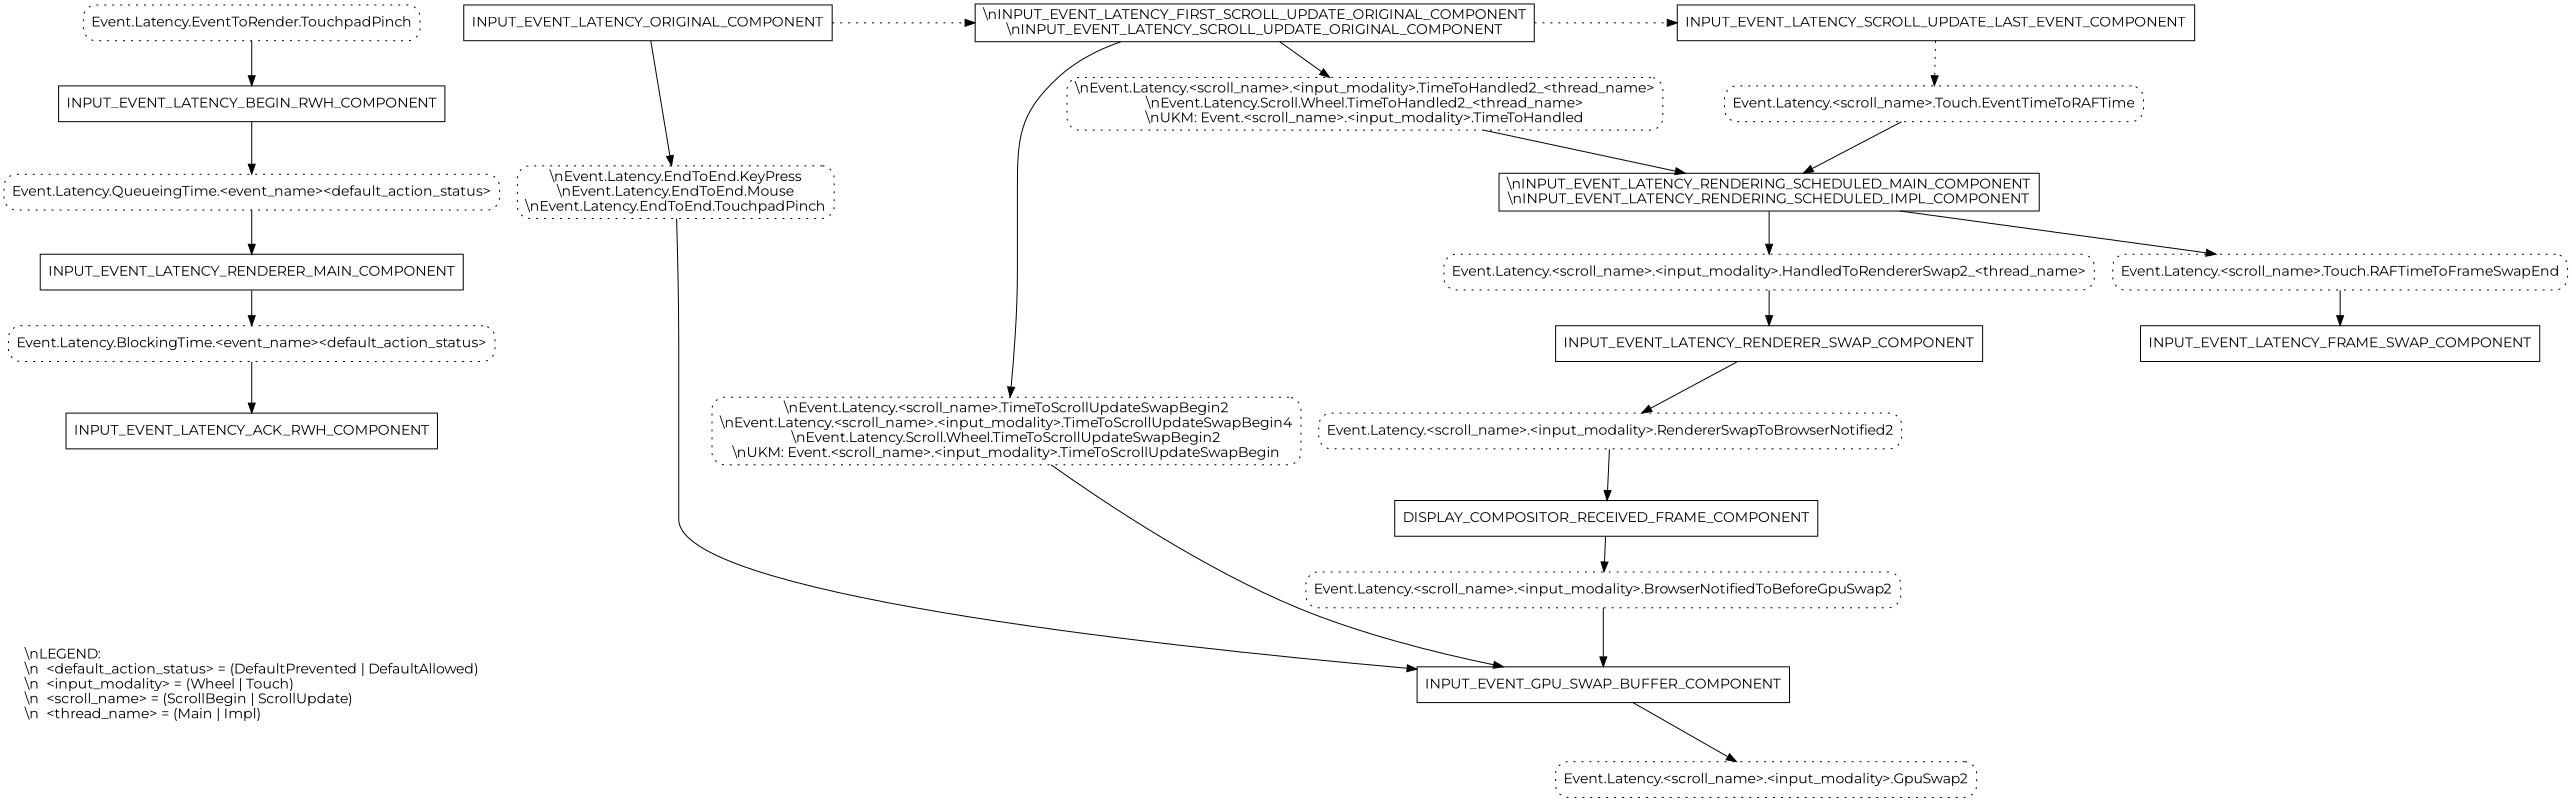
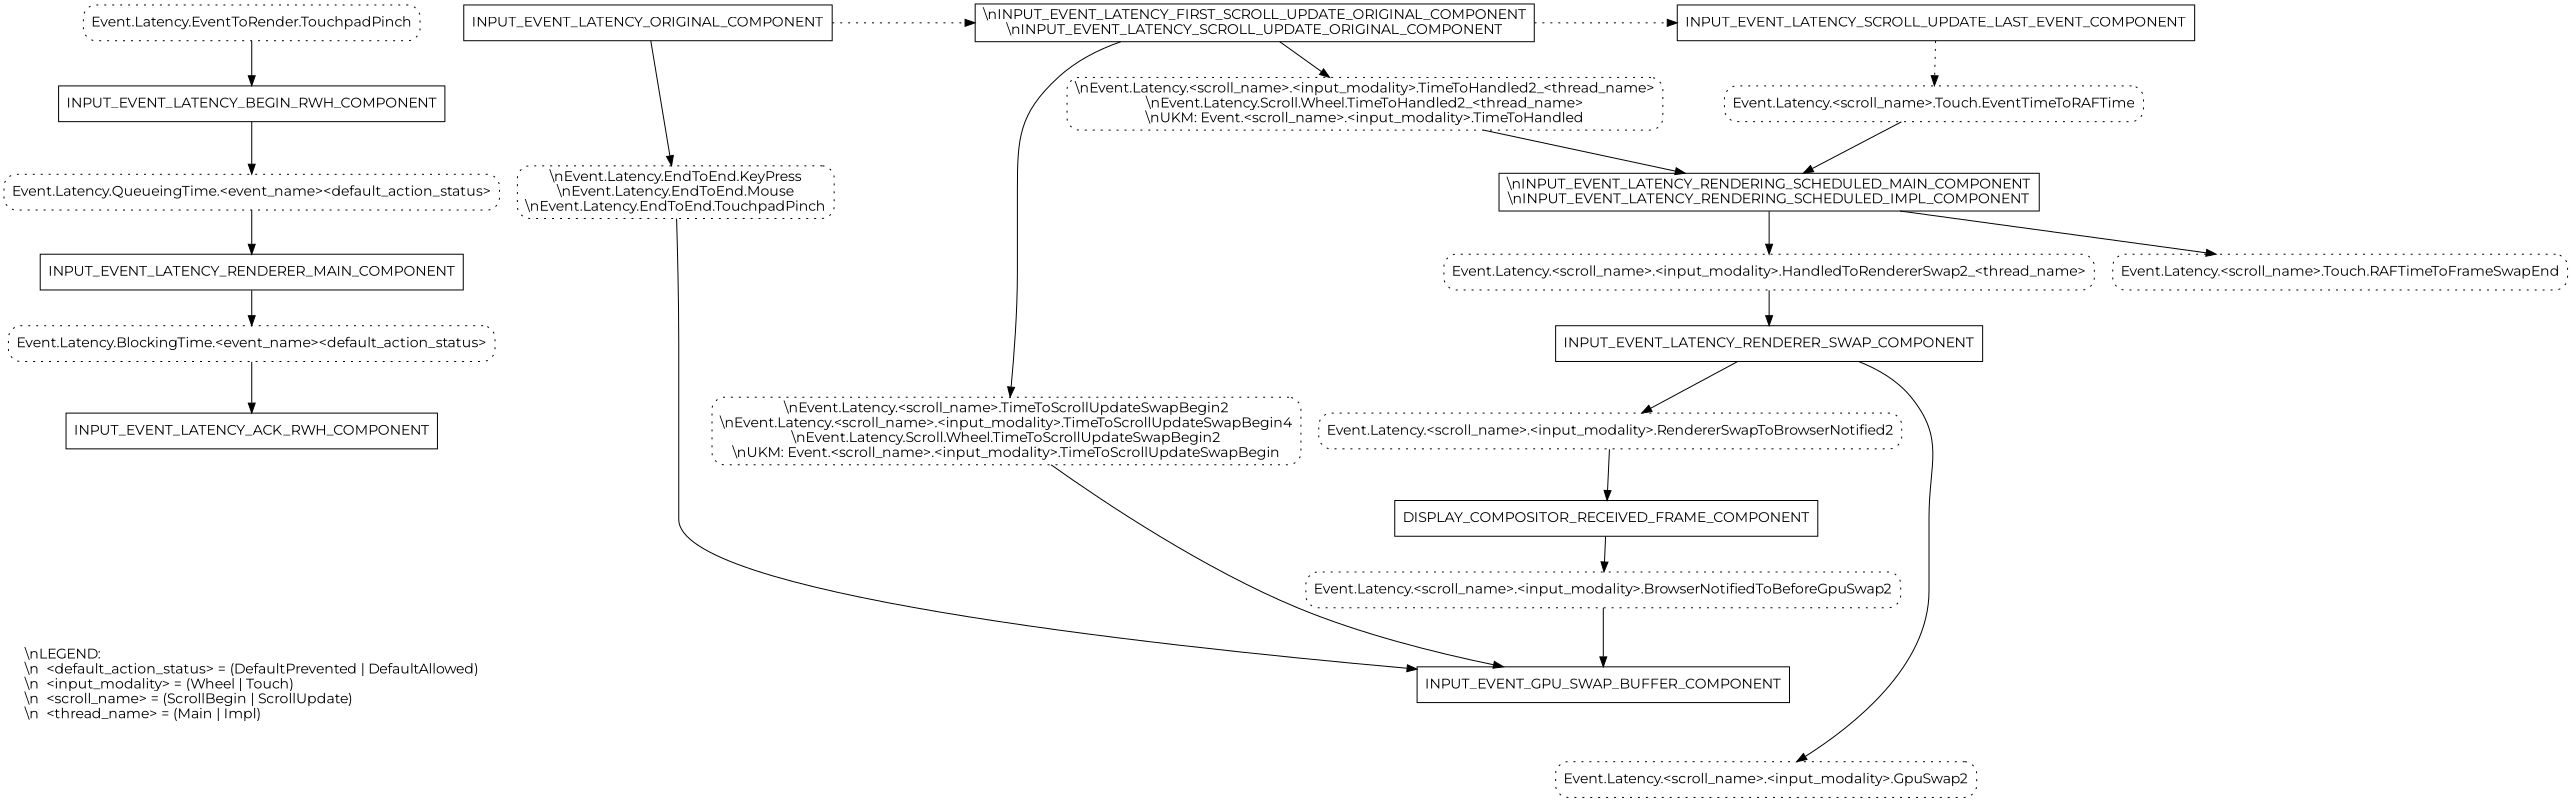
node "INPUT_EVENT_LATENCY_FRAME_SWAP_COMPONENT": removed
edge "INPUT_EVENT_GPU_SWAP_BUFFER_COMPONENT" -> "Event.Latency.<scroll_name>.<input_modality>.GpuSwap2": now "INPUT_EVENT_LATENCY_RENDERER_SWAP_COMPONENT" -> "Event.Latency.<scroll_name>.<input_modality>.GpuSwap2"
